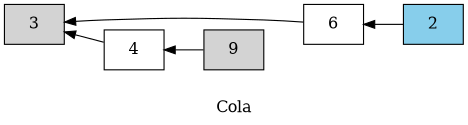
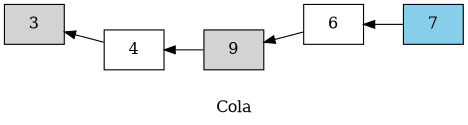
edge "6" -> "3": now "6" -> "9"
node "2": label "2" -> "7"
